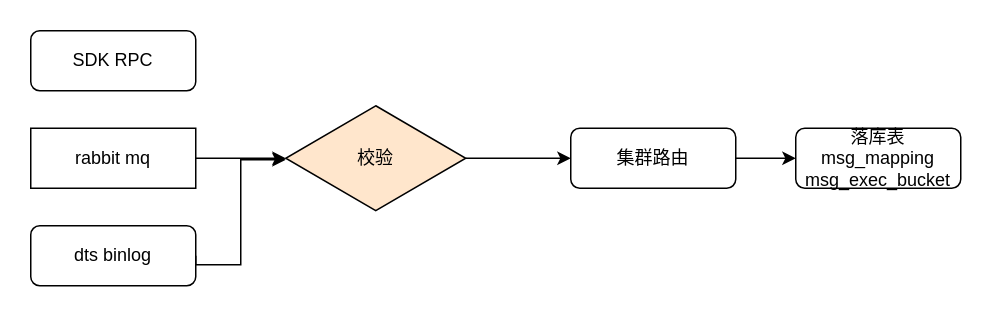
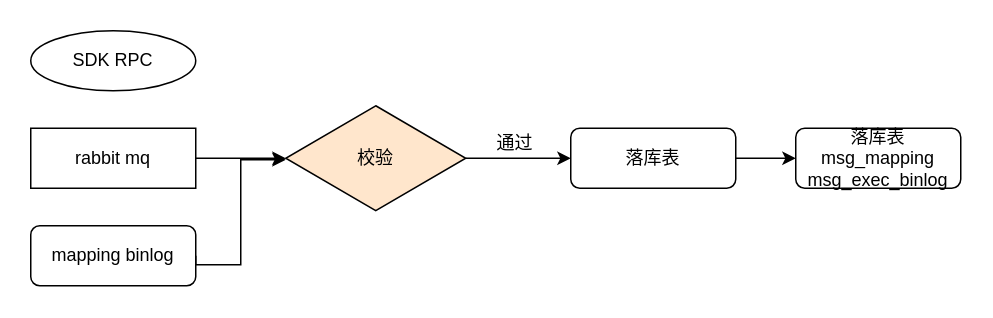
node "SDK RPC": shape rounded rectangle -> ellipse
node "通过": added
node "集群路由": label "集群路由" -> "落库表"
node "落库表 msg_mapping msg_exec_bucket": label "落库表 msg_mapping msg_exec_bucket" -> "落库表 msg_mapping msg_exec_binlog"
node "dts binlog": label "dts binlog" -> "mapping binlog"
